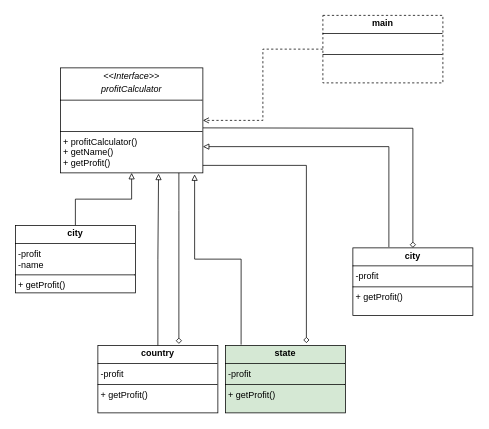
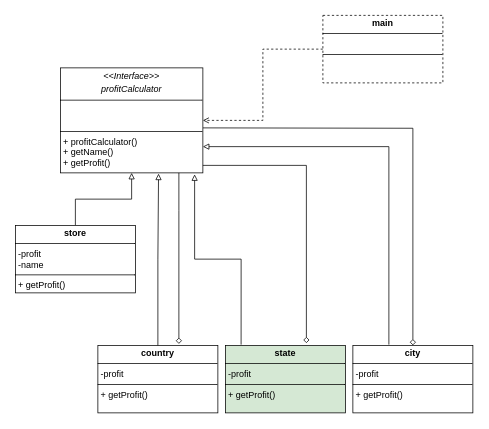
node "city -profit -name + getProfit()": label "city -profit -name + getProfit()" -> "store -profit -name + getProfit()"
node "city -profit + getProfit()": moved (413, 282) -> (413, 379)
